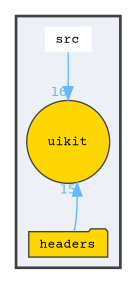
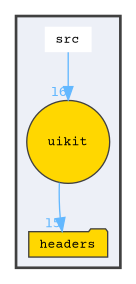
edge "headers" -> "uikit": reversed
